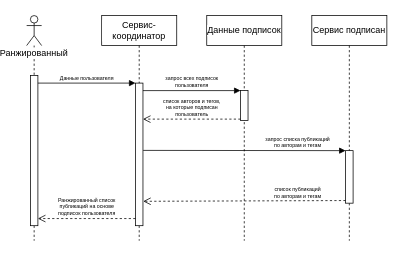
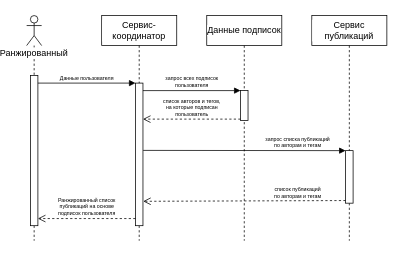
node "Сервис подписан": label "Сервис подписан" -> "Сервис публикаций"
